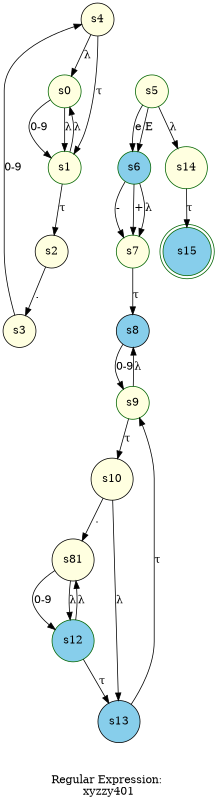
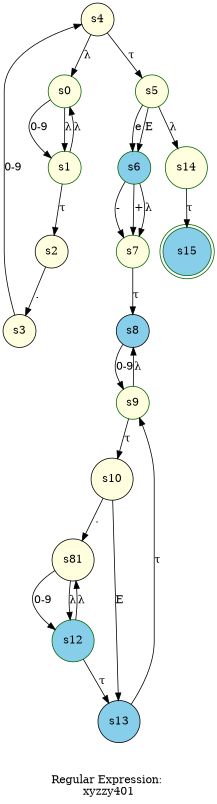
edge "s4" -> "s1": now "s4" -> "s5"
edge "s10" -> "s13": label "λ" -> "E"
